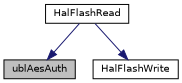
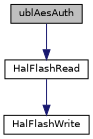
edge "HalFlashRead" -> "ublAesAuth": reversed
